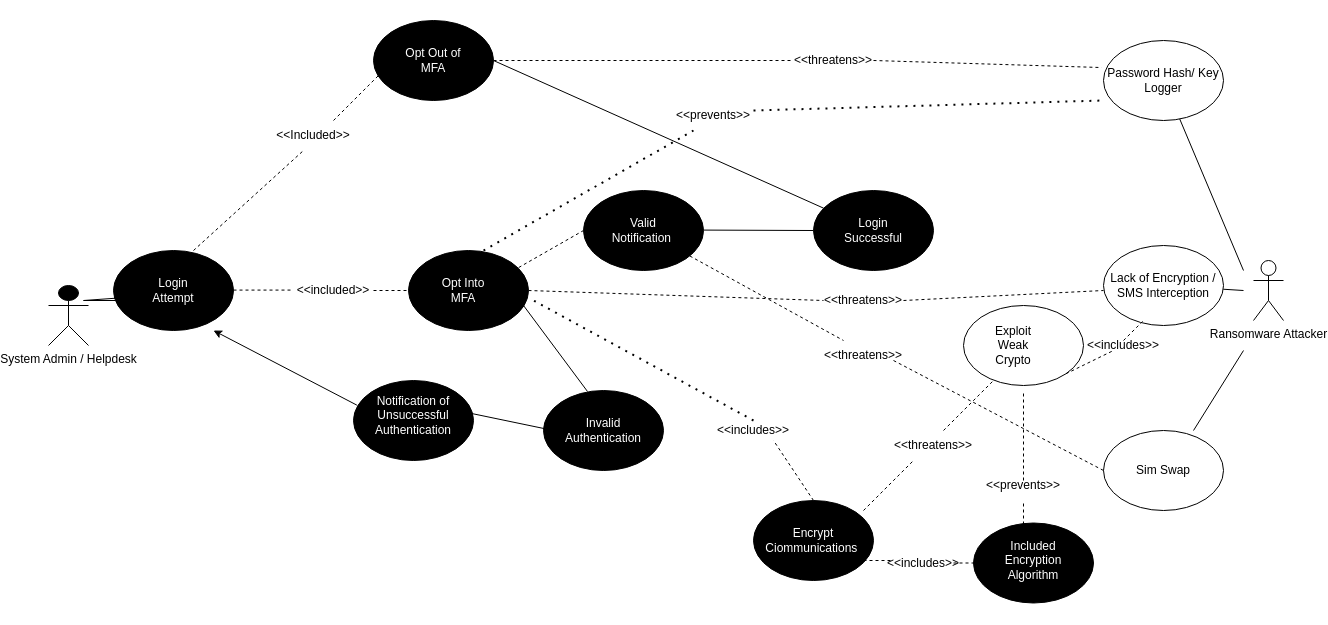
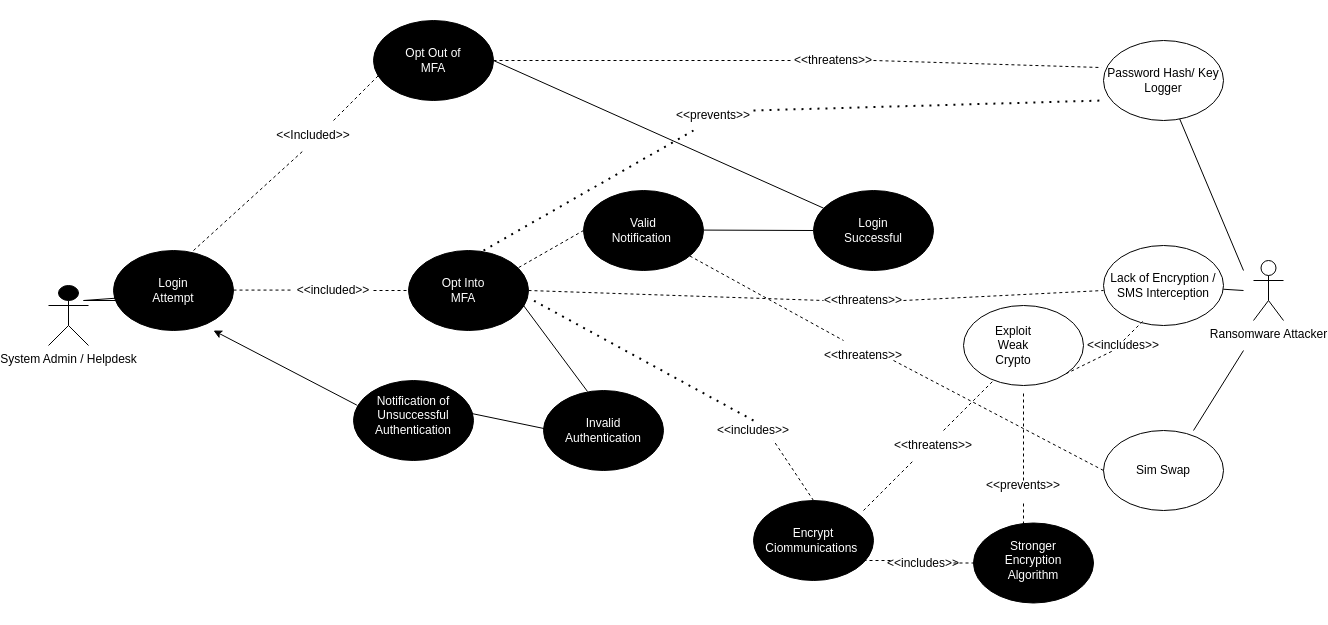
node "Included Encryption Algorithm": label "Included Encryption Algorithm" -> "Stronger Encryption Algorithm"
